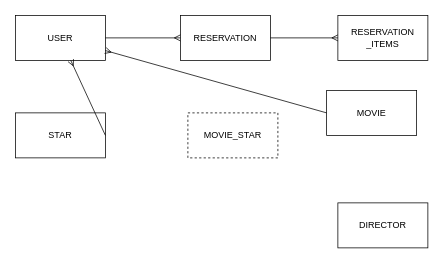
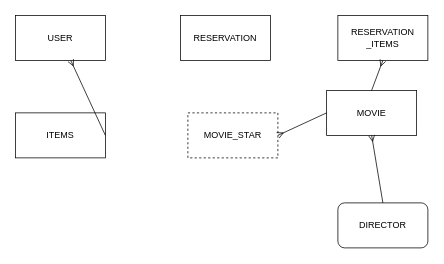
edge "USER" -> "RESERVATION": removed
edge "RESERVATION" -> "RESERVATION _ITEMS": removed
edge "MOVIE" -> "RESERVATION _ITEMS": added
edge "MOVIE" -> "USER": now "MOVIE" -> "MOVIE_STAR"
node "STAR": label "STAR" -> "ITEMS"
edge "DIRECTOR" -> "MOVIE": added
node "DIRECTOR": shape rectangle -> rounded rectangle
